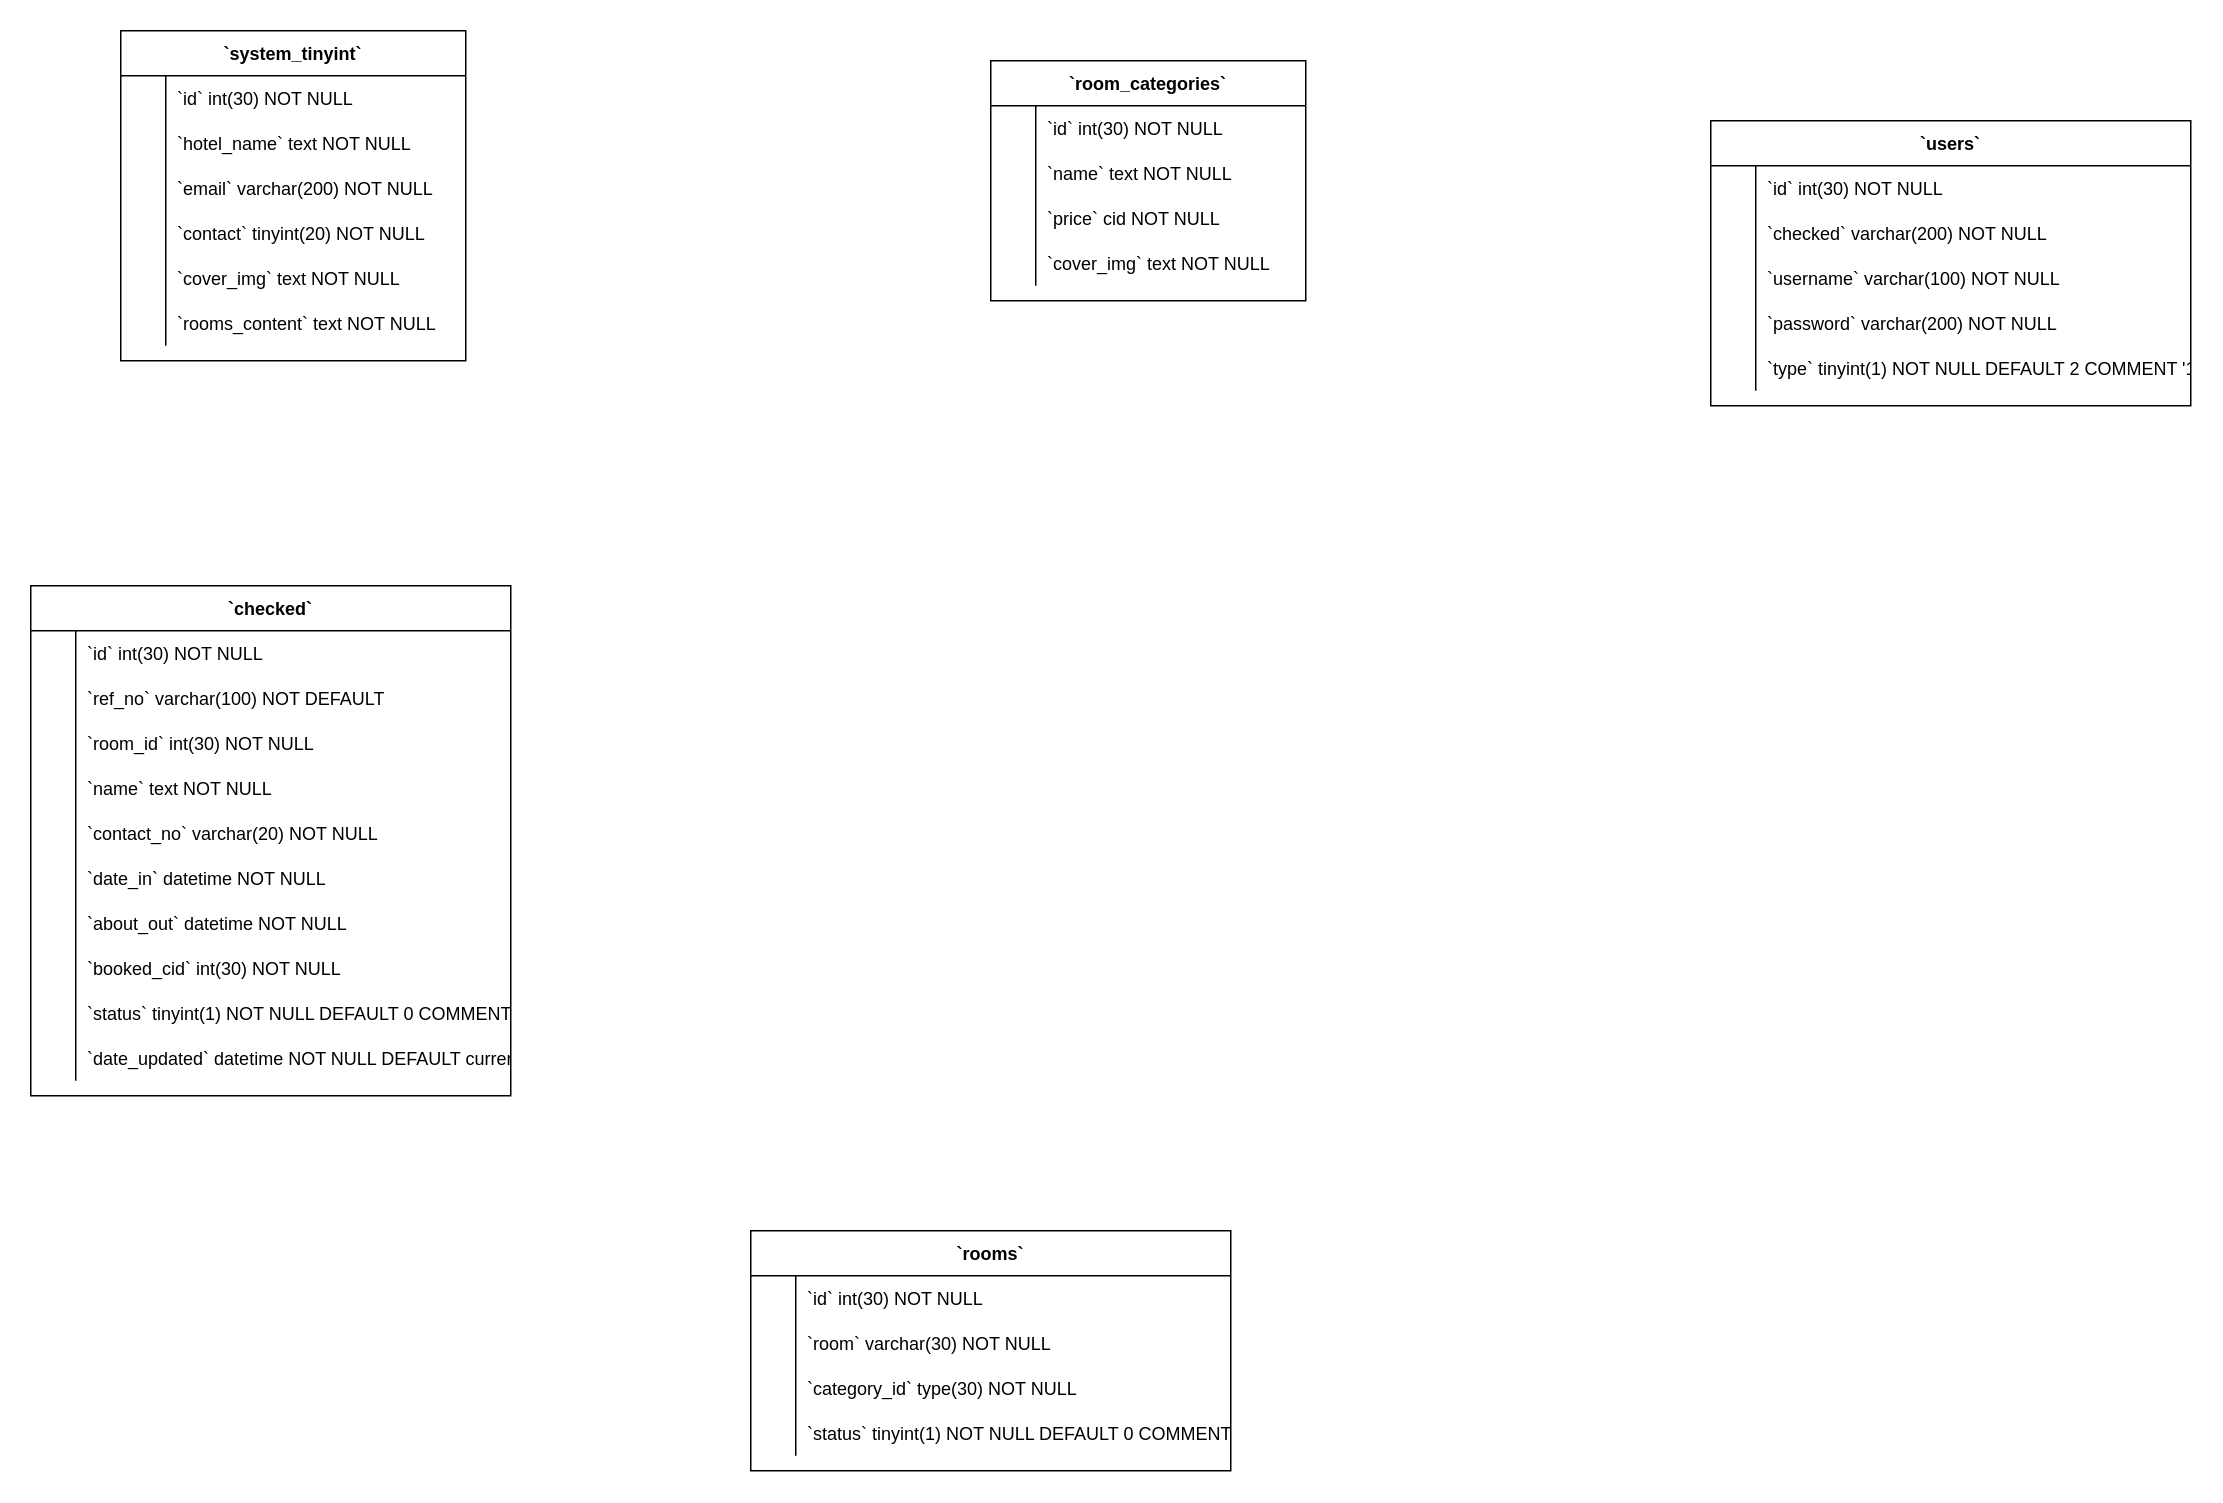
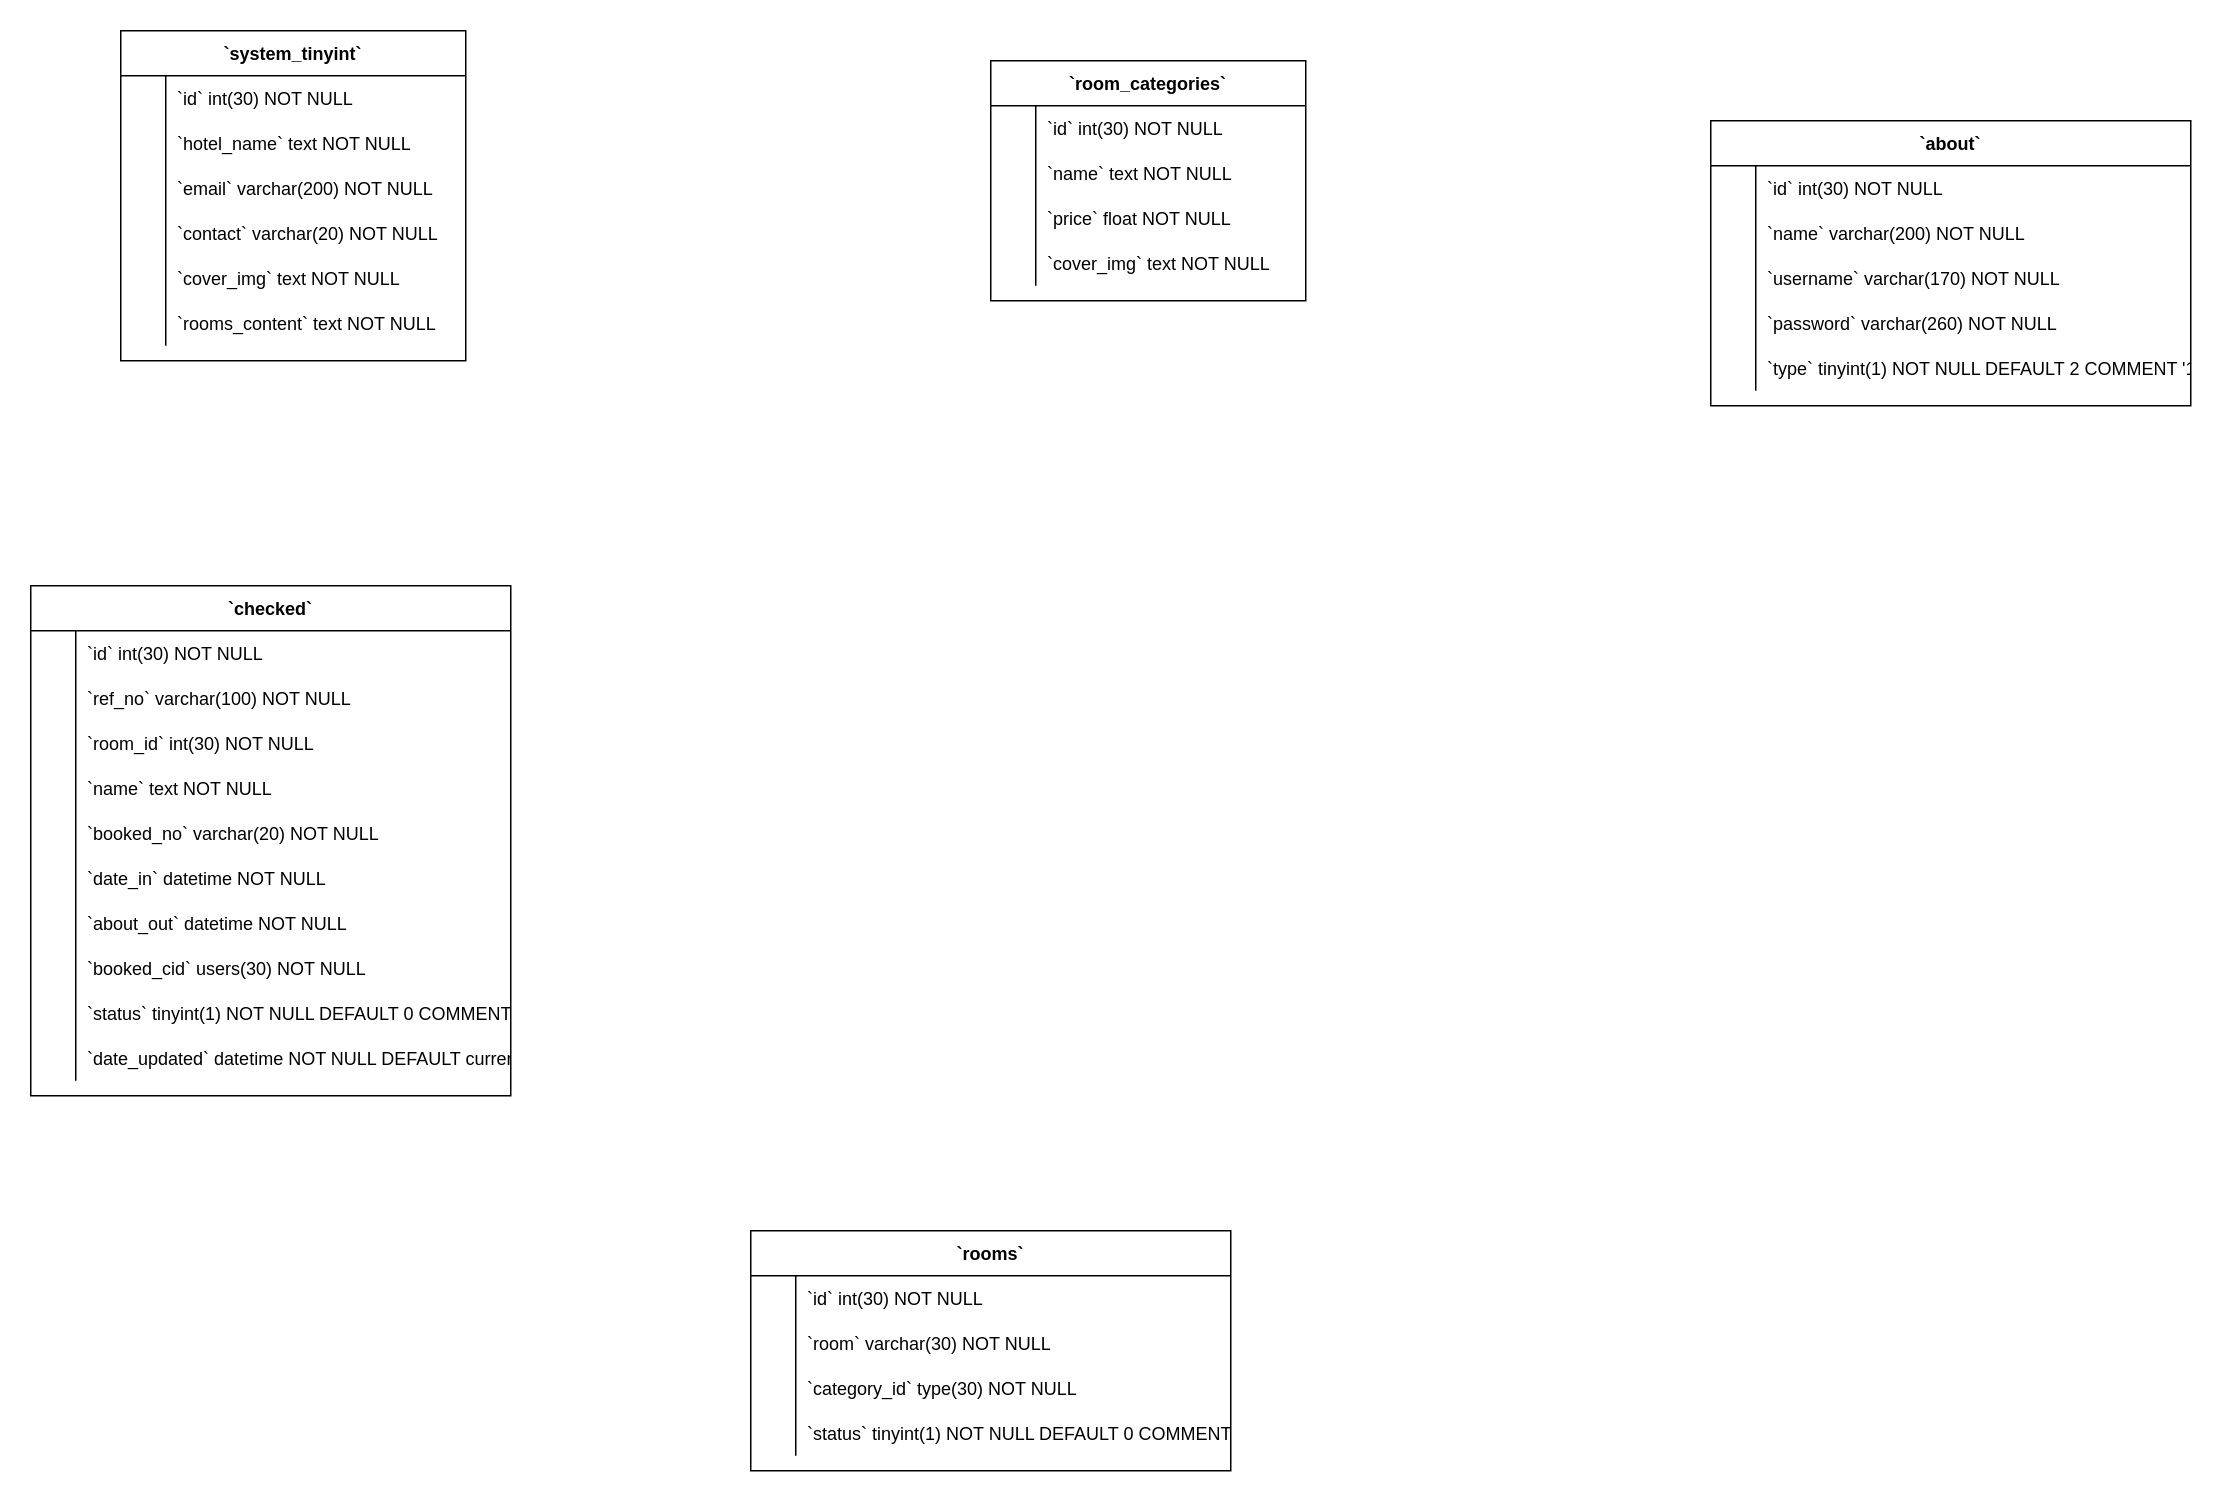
node "`users`": label "`users`" -> "`about`"
node "`price` cid NOT NULL": label "`price` cid NOT NULL" -> "`price` float NOT NULL"
node "`contact` tinyint(20) NOT NULL": label "`contact` tinyint(20) NOT NULL" -> "`contact` varchar(20) NOT NULL"
node "`checked` varchar(200) NOT NULL": label "`checked` varchar(200) NOT NULL" -> "`name` varchar(200) NOT NULL"
node "`username` varchar(100) NOT NULL": label "`username` varchar(100) NOT NULL" -> "`username` varchar(170) NOT NULL"
node "`password` varchar(200) NOT NULL": label "`password` varchar(200) NOT NULL" -> "`password` varchar(260) NOT NULL"
node "`ref_no` varchar(100) NOT DEFAULT": label "`ref_no` varchar(100) NOT DEFAULT" -> "`ref_no` varchar(100) NOT NULL"
node "`contact_no` varchar(20) NOT NULL": label "`contact_no` varchar(20) NOT NULL" -> "`booked_no` varchar(20) NOT NULL"
node "`booked_cid` int(30) NOT NULL": label "`booked_cid` int(30) NOT NULL" -> "`booked_cid` users(30) NOT NULL"
